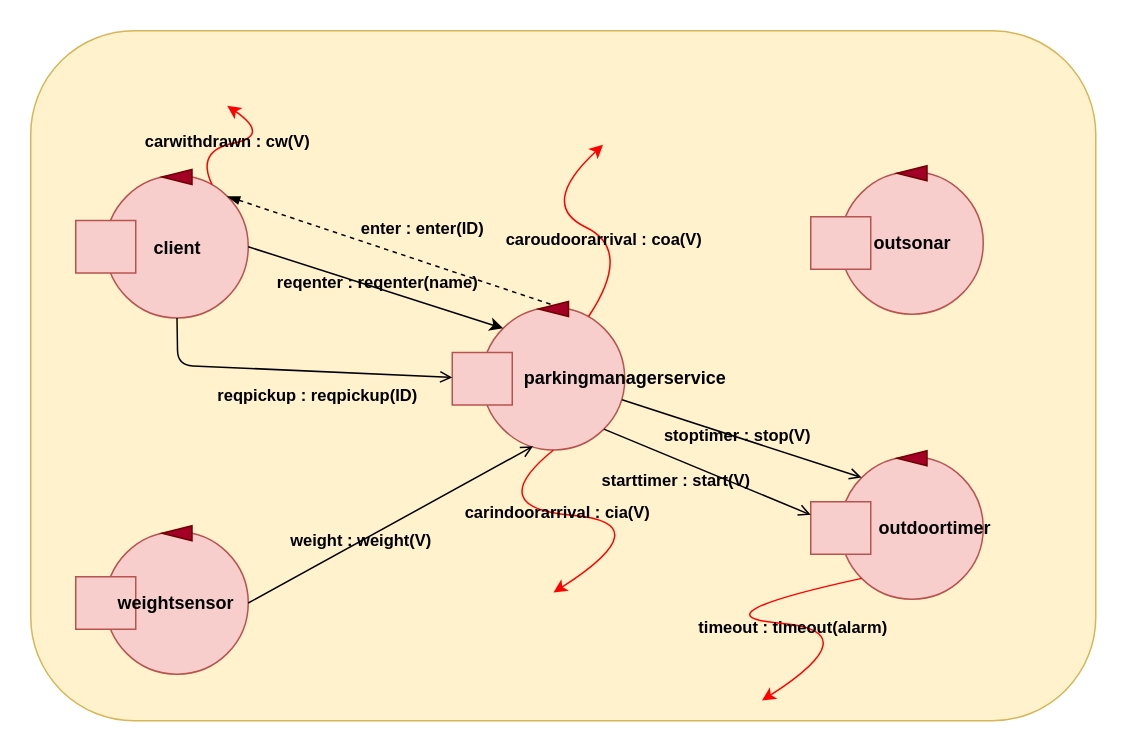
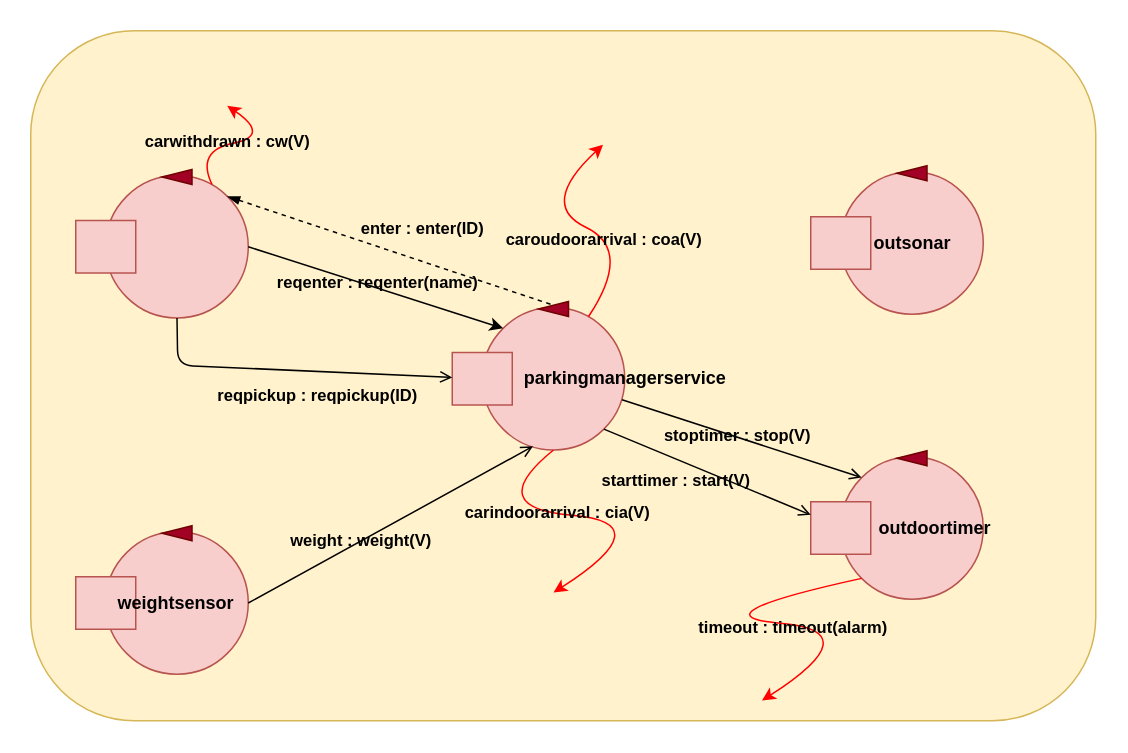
node "client": removed
